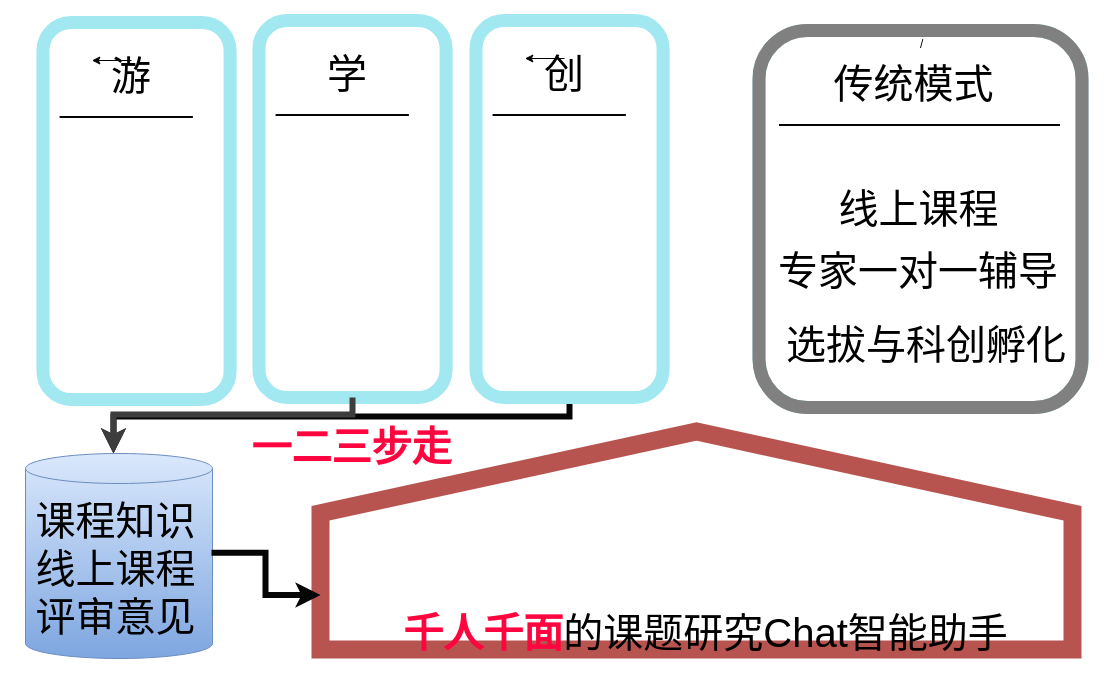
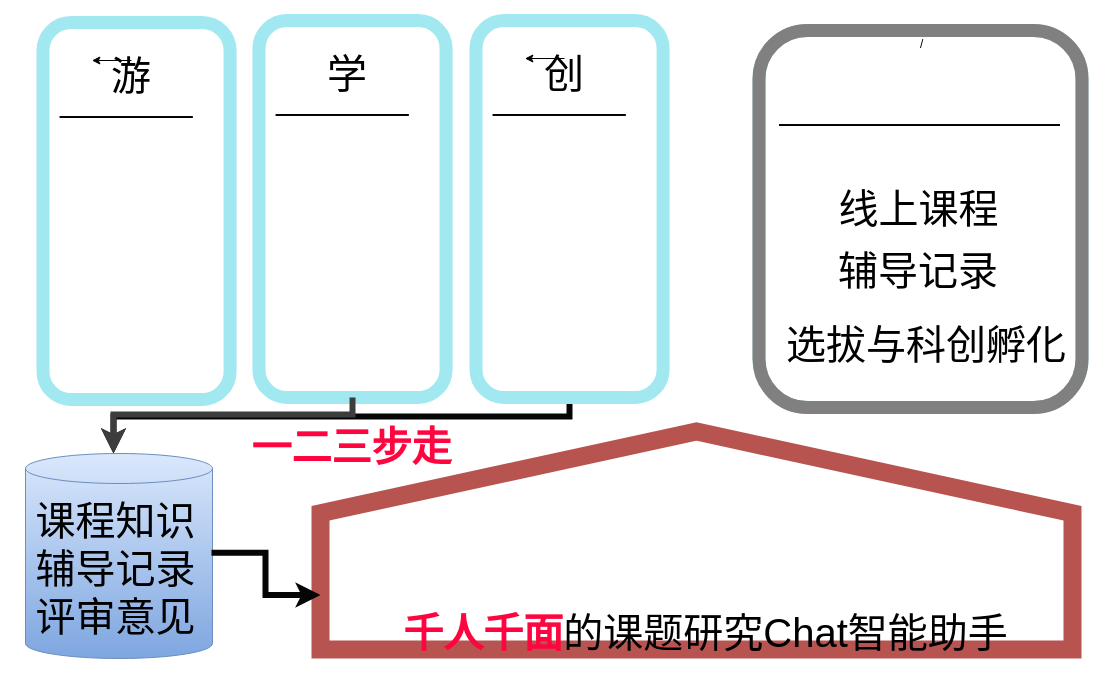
node "传统模式": removed
node "专家一对一辅导": label "专家一对一辅导" -> "辅导记录"
node "课程知识 线上课程 评审意见": label "课程知识 线上课程 评审意见" -> "课程知识 辅导记录 评审意见"
